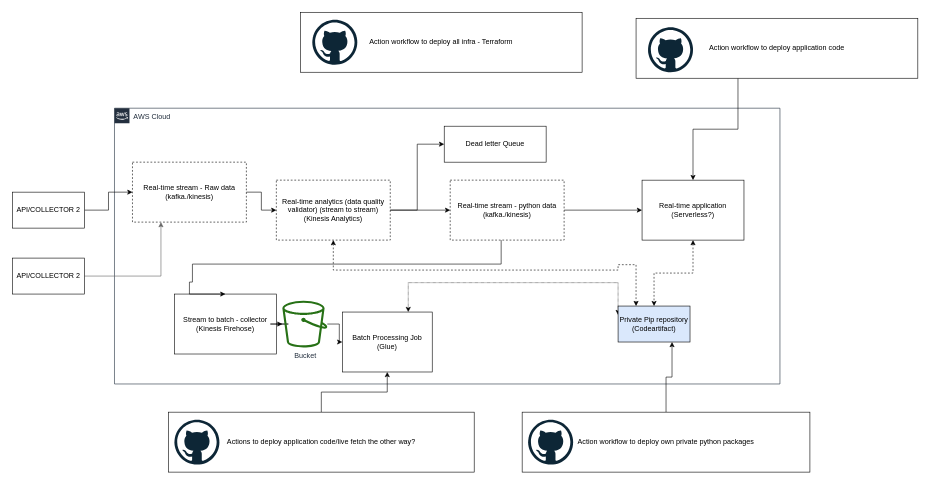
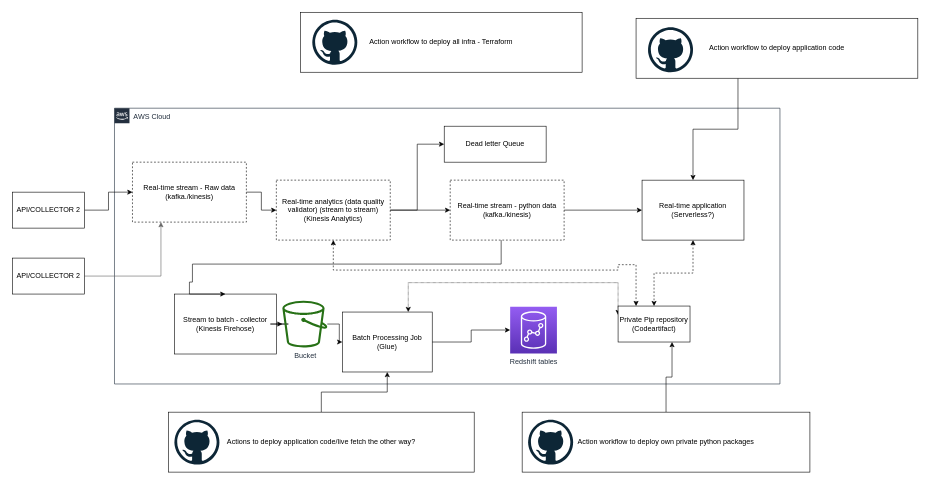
node "Private Pip repository (Codeartifact)": fillcolor #dae8fc -> #ffffff
edge "Batch Processing Job (Glue)" -> "Redshift tables": added
node "Redshift tables": added
